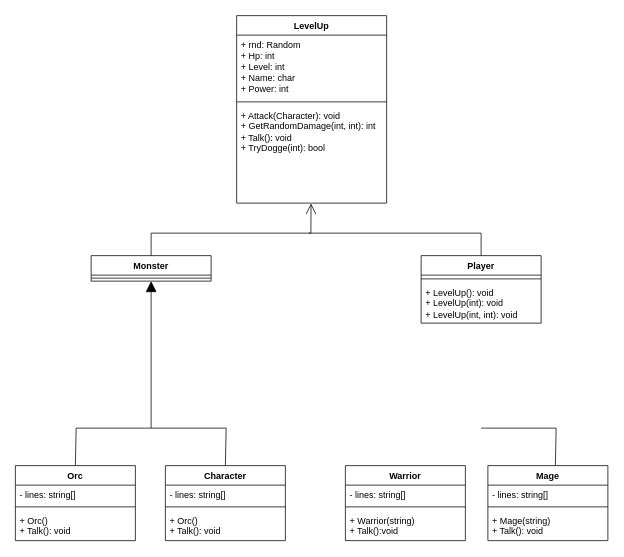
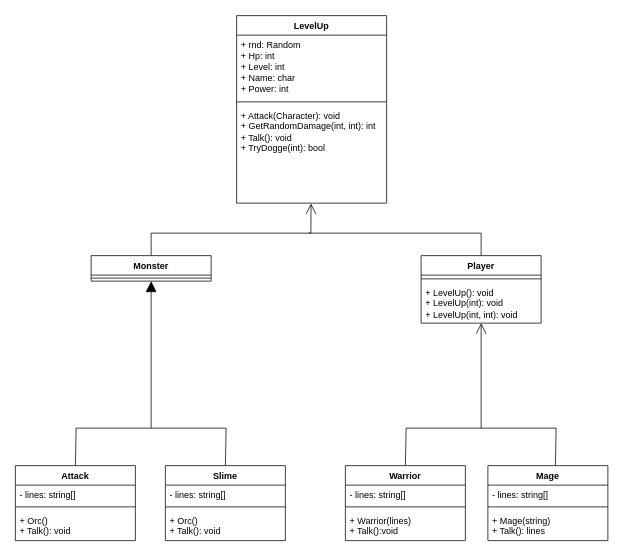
edge "Warrior" -> "Player": added
node "Orc": label "Orc" -> "Attack"
node "Character": label "Character" -> "Slime"
node "+ Warrior(string) + Talk():void": label "+ Warrior(string) + Talk():void" -> "+ Warrior(lines) + Talk():void"
node "+ Mage(string) + Talk(): void": label "+ Mage(string) + Talk(): void" -> "+ Mage(string) + Talk(): lines"
